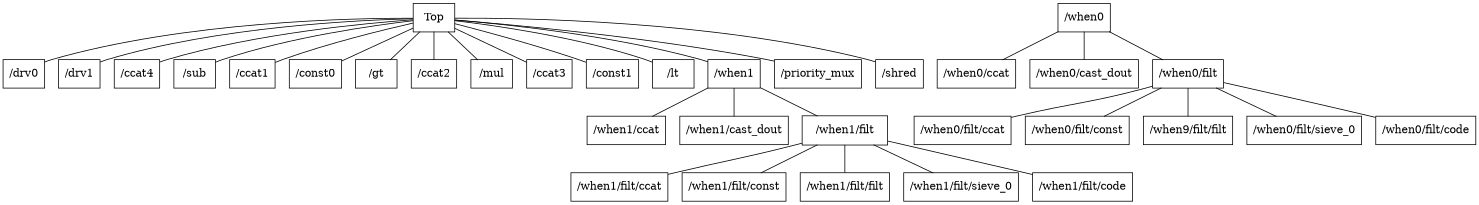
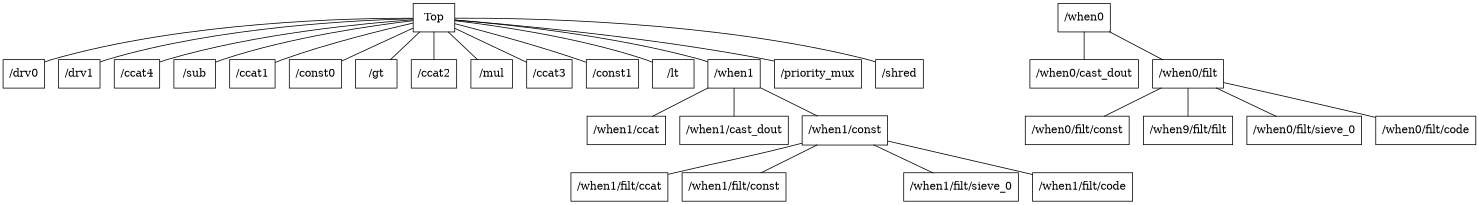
node "/when0/ccat": removed
node "/when1/filt": label "/when1/filt" -> "/when1/const"
node "/when0/filt/ccat": removed
node "/when1/filt/filt": removed
